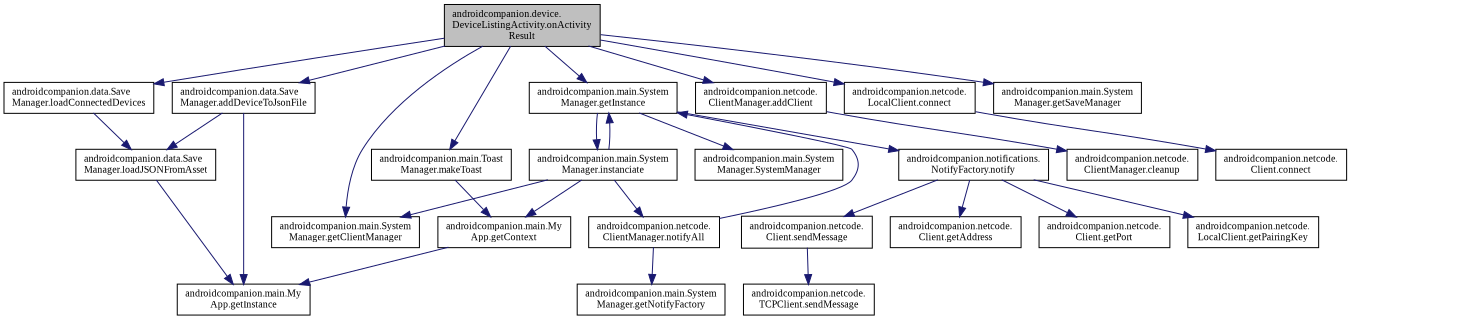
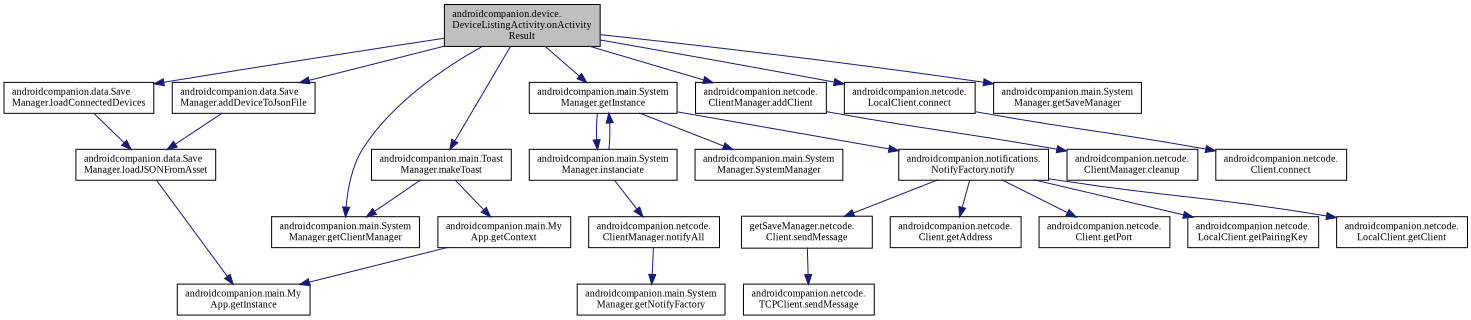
edge "androidcompanion.netcode. ClientManager.notifyAll" -> "androidcompanion.main.System Manager.getInstance": removed
edge "androidcompanion.data.Save Manager.addDeviceToJsonFile" -> "androidcompanion.main.My App.getInstance": removed
edge "androidcompanion.main.System Manager.instanciate" -> "androidcompanion.main.System Manager.getClientManager": now "androidcompanion.main.Toast Manager.makeToast" -> "androidcompanion.main.System Manager.getClientManager"
edge "androidcompanion.main.System Manager.instanciate" -> "androidcompanion.main.My App.getContext": removed
node "androidcompanion.netcode. Client.sendMessage": label "androidcompanion.netcode. Client.sendMessage" -> "getSaveManager.netcode. Client.sendMessage"
node "androidcompanion.netcode. LocalClient.getClient": added
